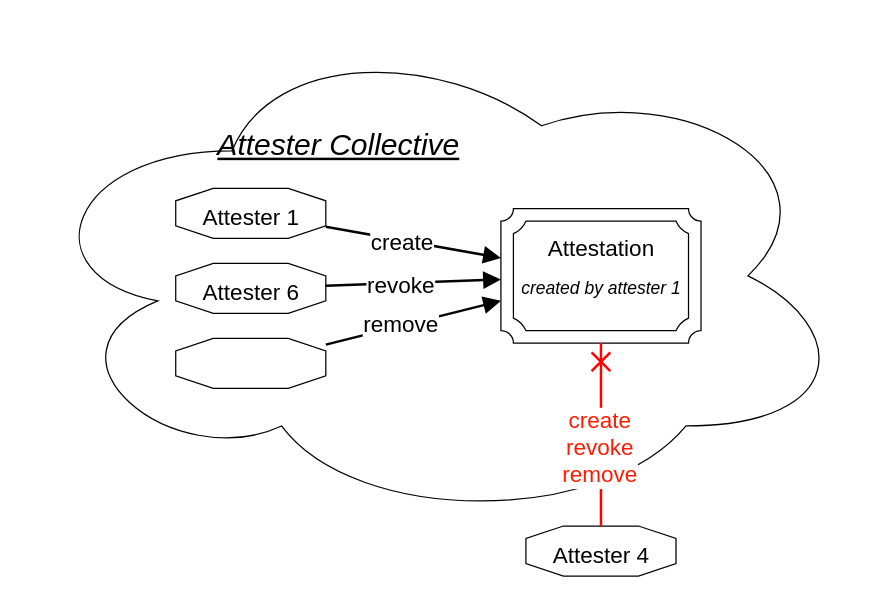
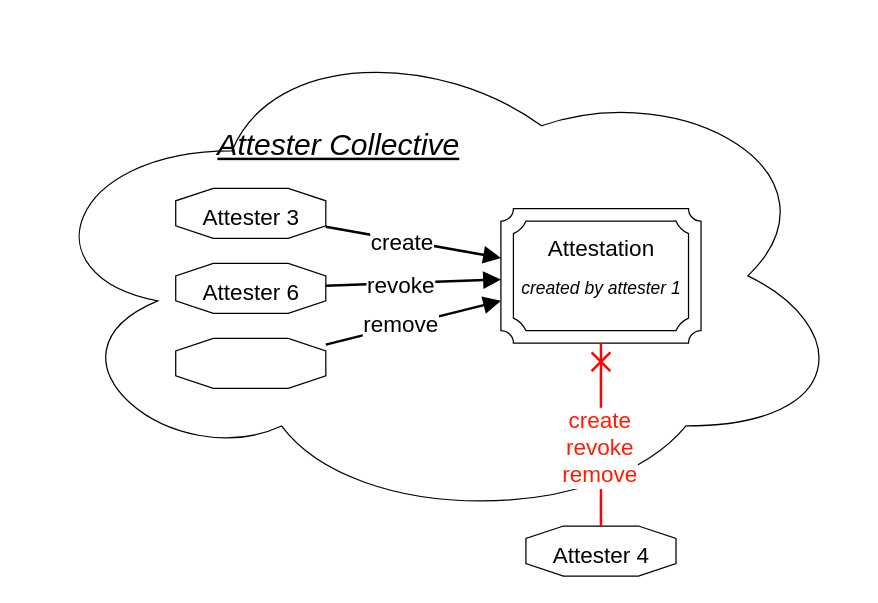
node "Attester 1": label "Attester 1" -> "Attester 3"
